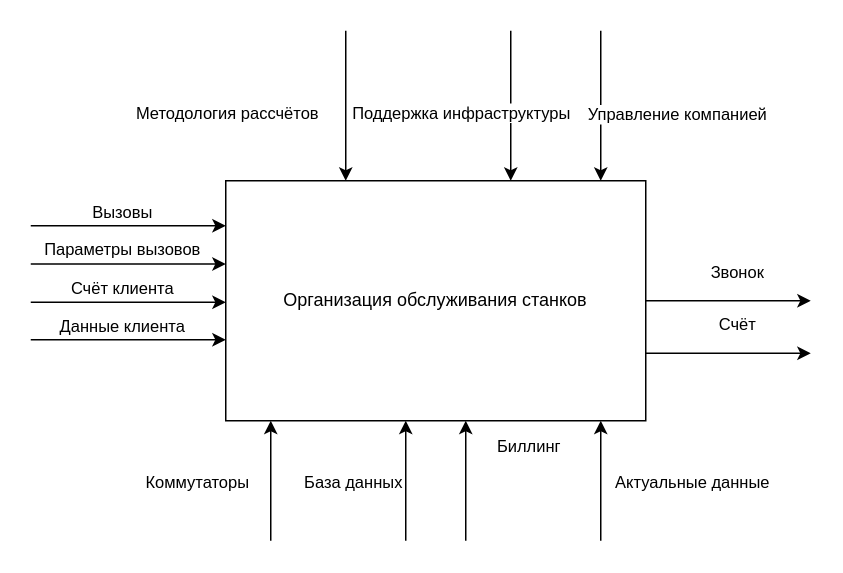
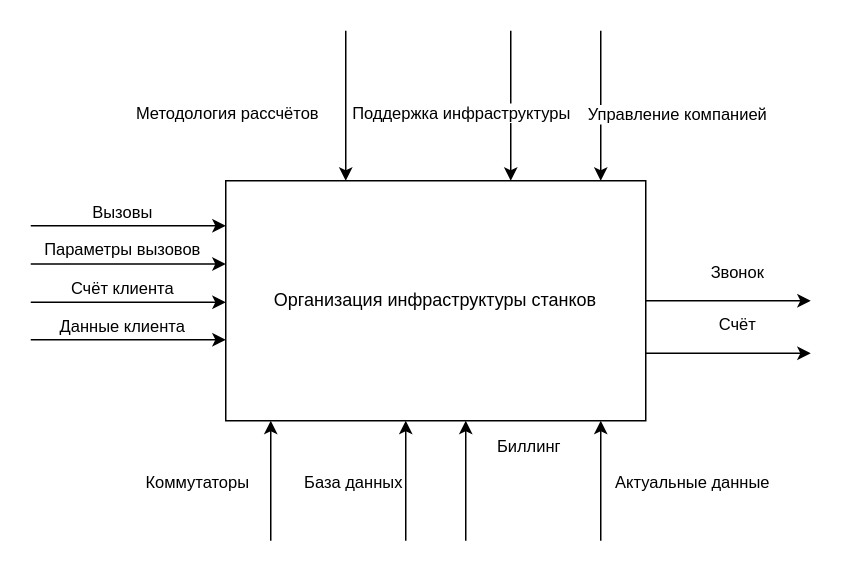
node "Организация обслуживания станков": label "Организация обслуживания станков" -> "Организация инфраструктуры станков"
